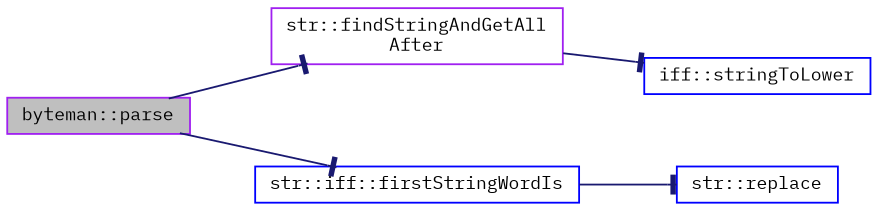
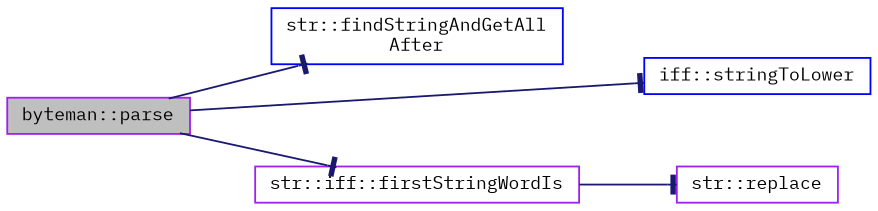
node "str::findStringAndGetAll After": color purple -> blue
edge "str::findStringAndGetAll After" -> "iff::stringToLower": now "byteman::parse" -> "iff::stringToLower"
node "str::iff::firstStringWordIs": color blue -> purple
node "str::replace": color blue -> purple
